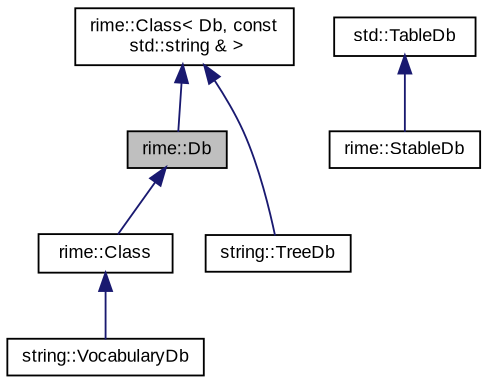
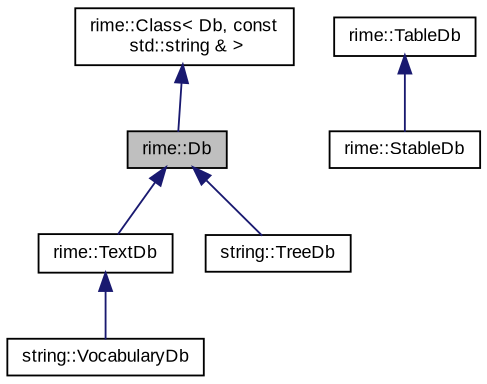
node "std::TableDb": label "std::TableDb" -> "rime::TableDb"
edge "string::TreeDb" -> "rime::Class< Db, const std::string & >": now "string::TreeDb" -> "rime::Db"
node "rime::Class": label "rime::Class" -> "rime::TextDb"
